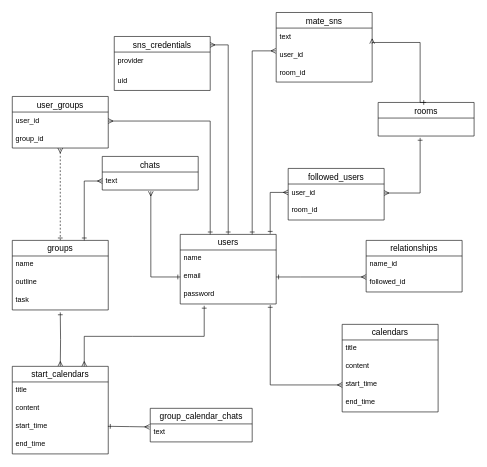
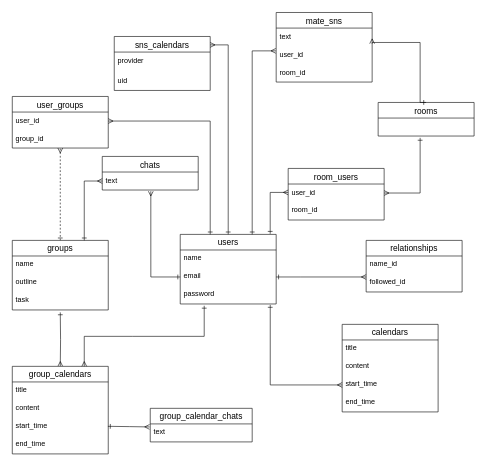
node "sns_credentials": label "sns_credentials" -> "sns_calendars"
node "followed_users": label "followed_users" -> "room_users"
node "start_calendars": label "start_calendars" -> "group_calendars"
